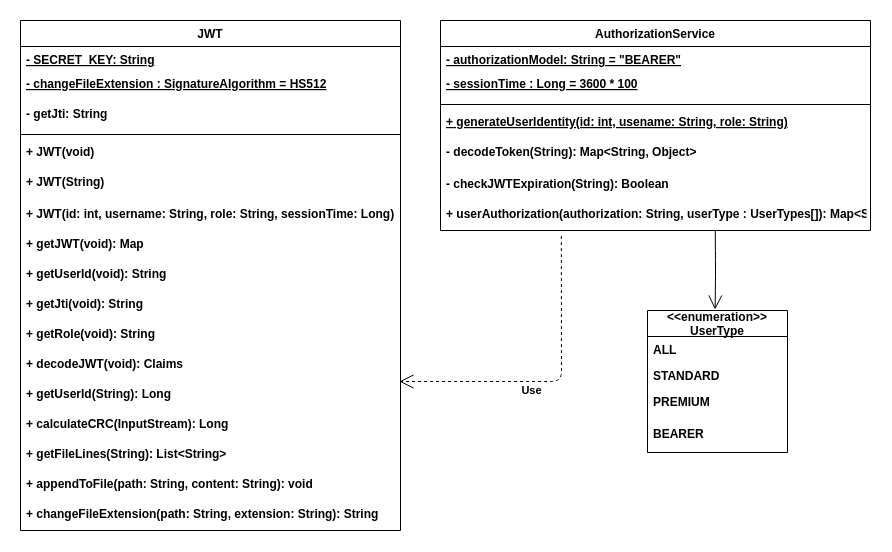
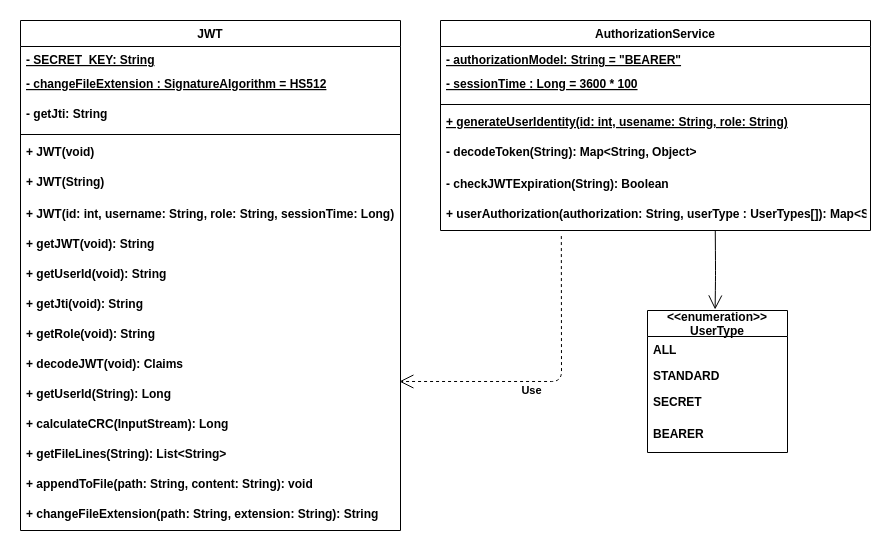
node "+ getJWT(void): Map": label "+ getJWT(void): Map" -> "+ getJWT(void): String"
node "PREMIUM": label "PREMIUM" -> "SECRET"
